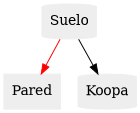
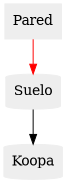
edge "Suelo" -> "Pared": reversed
